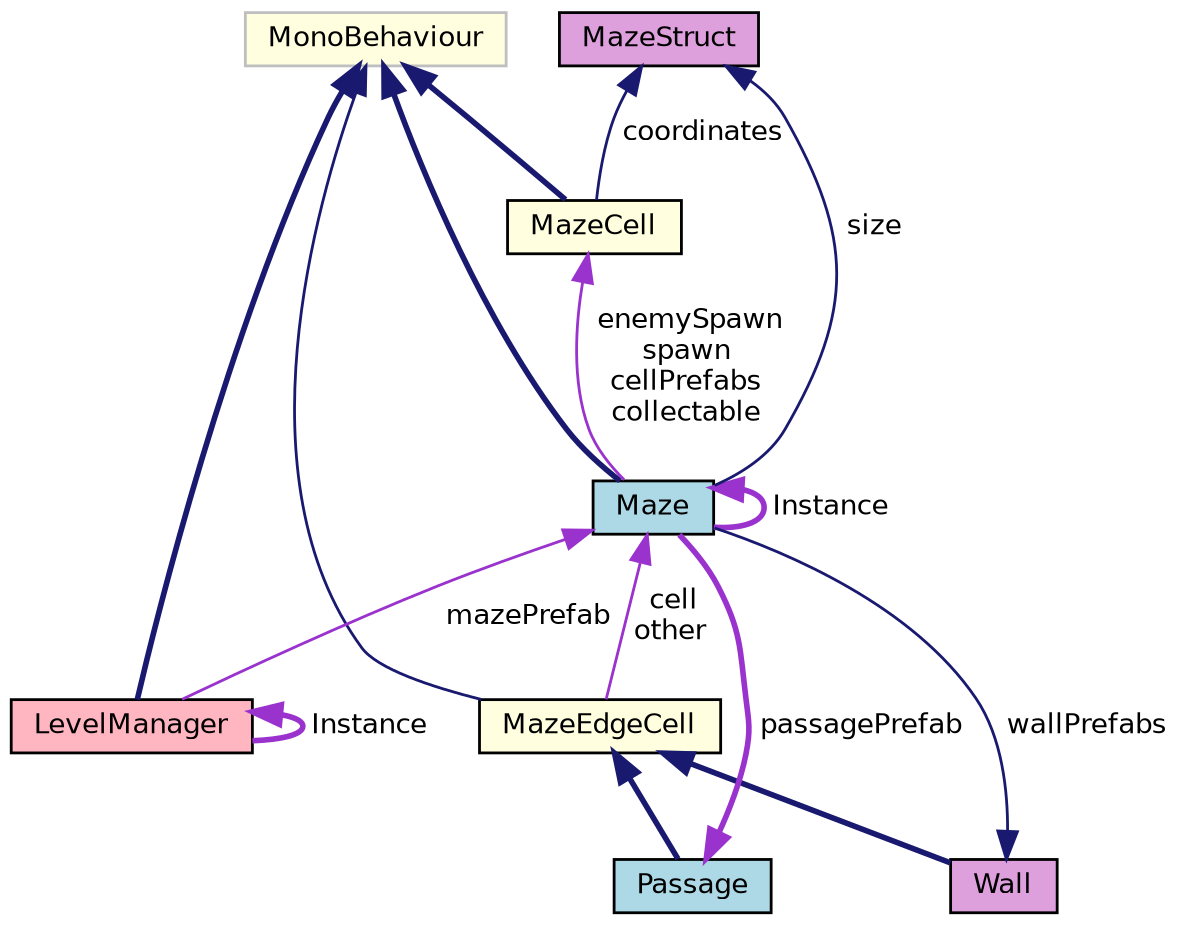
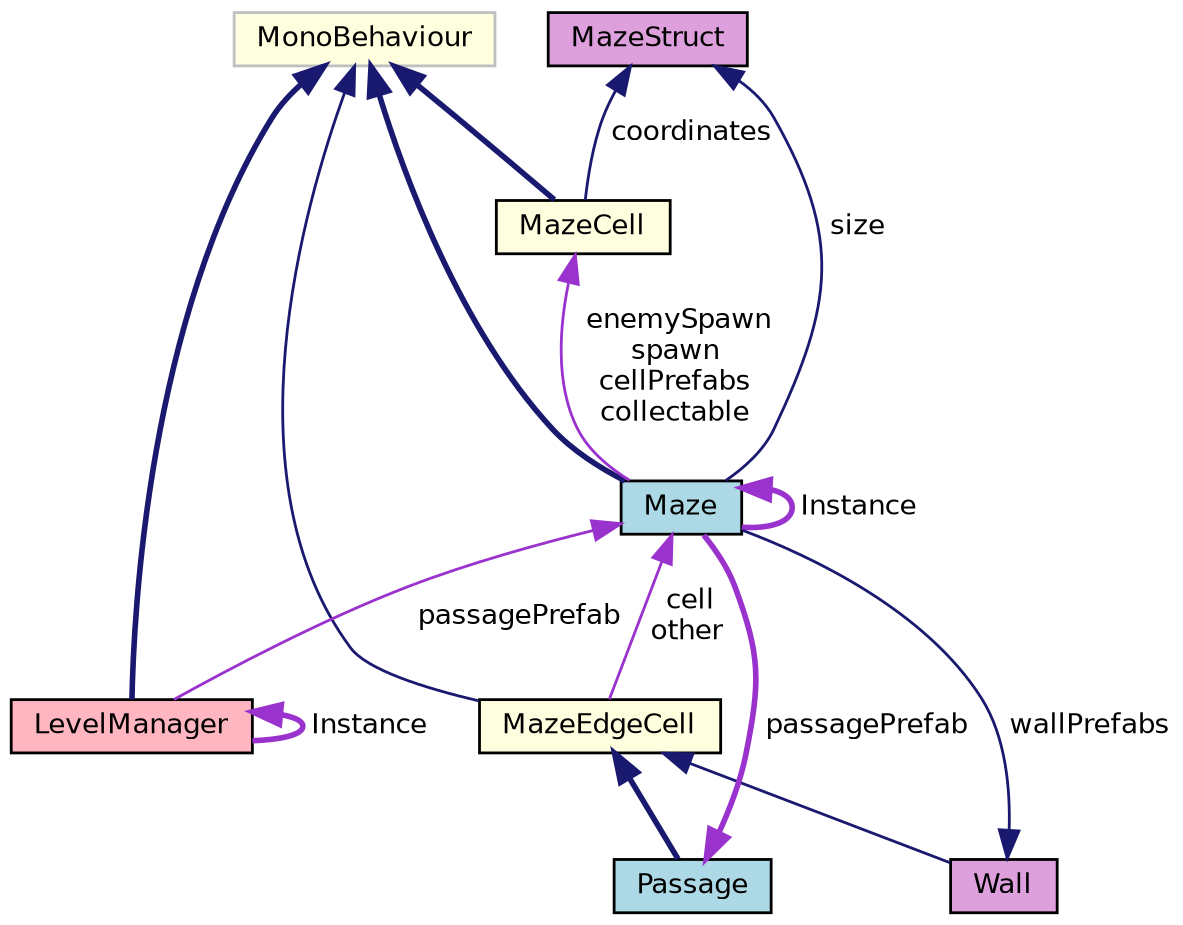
edge "LevelManager" -> "Maze": label " mazePrefab" -> " passagePrefab"
edge "Wall" -> "MazeEdgeCell": style bold -> solid
